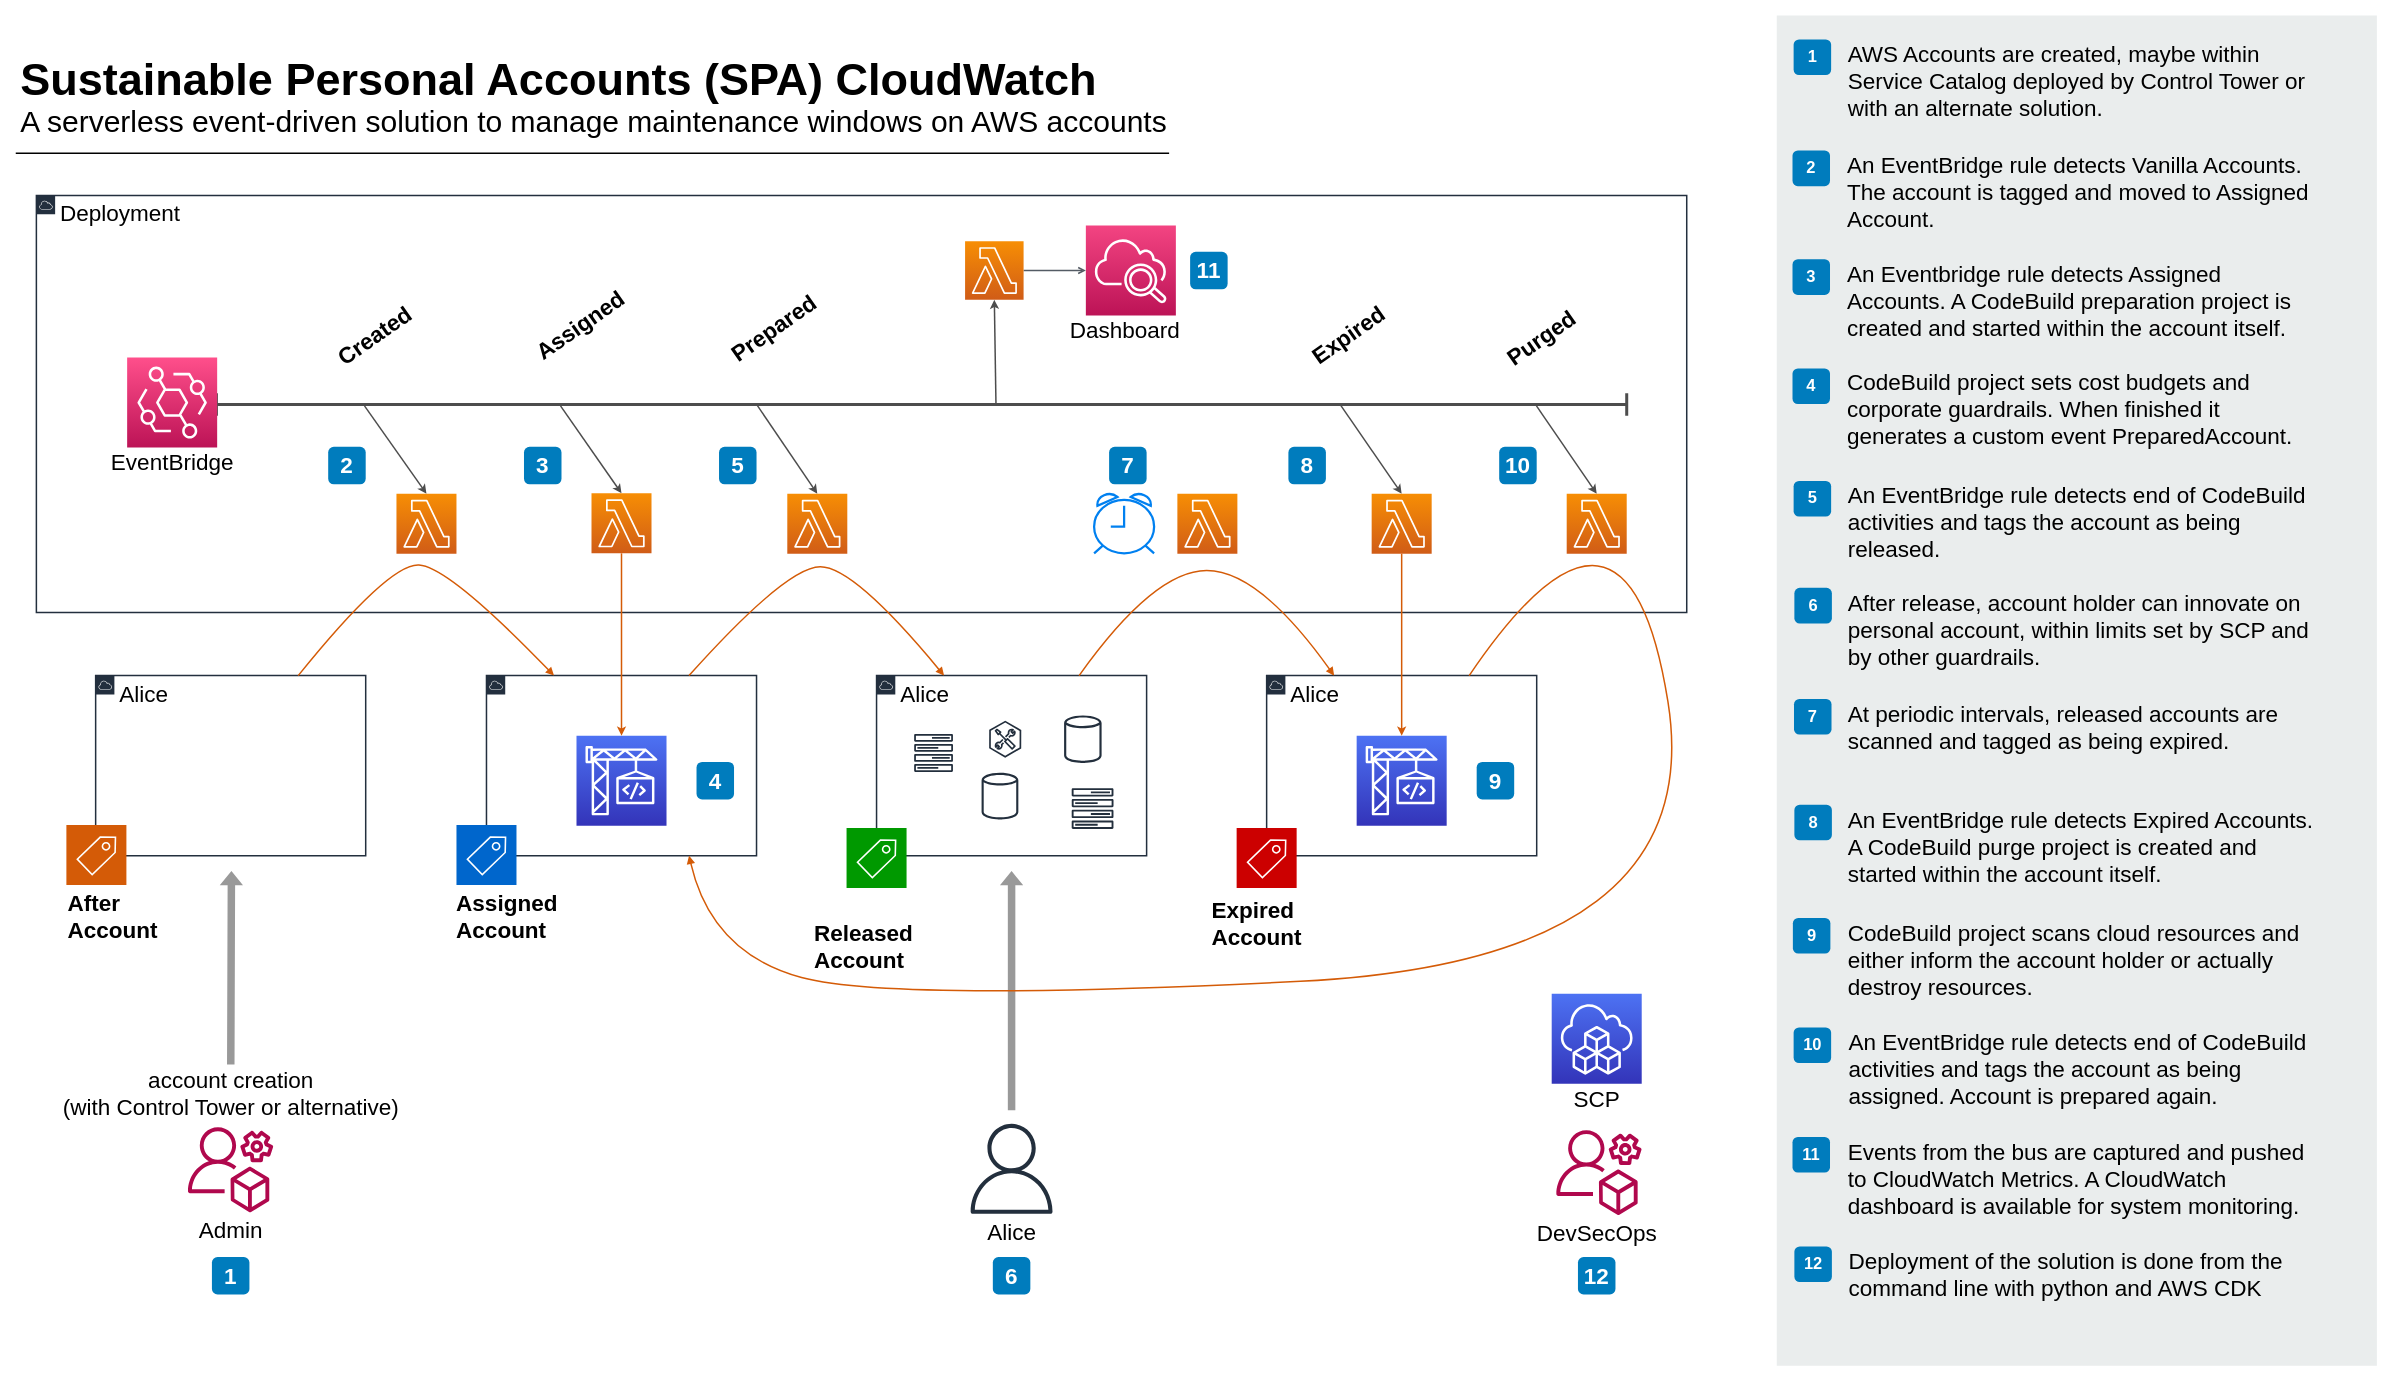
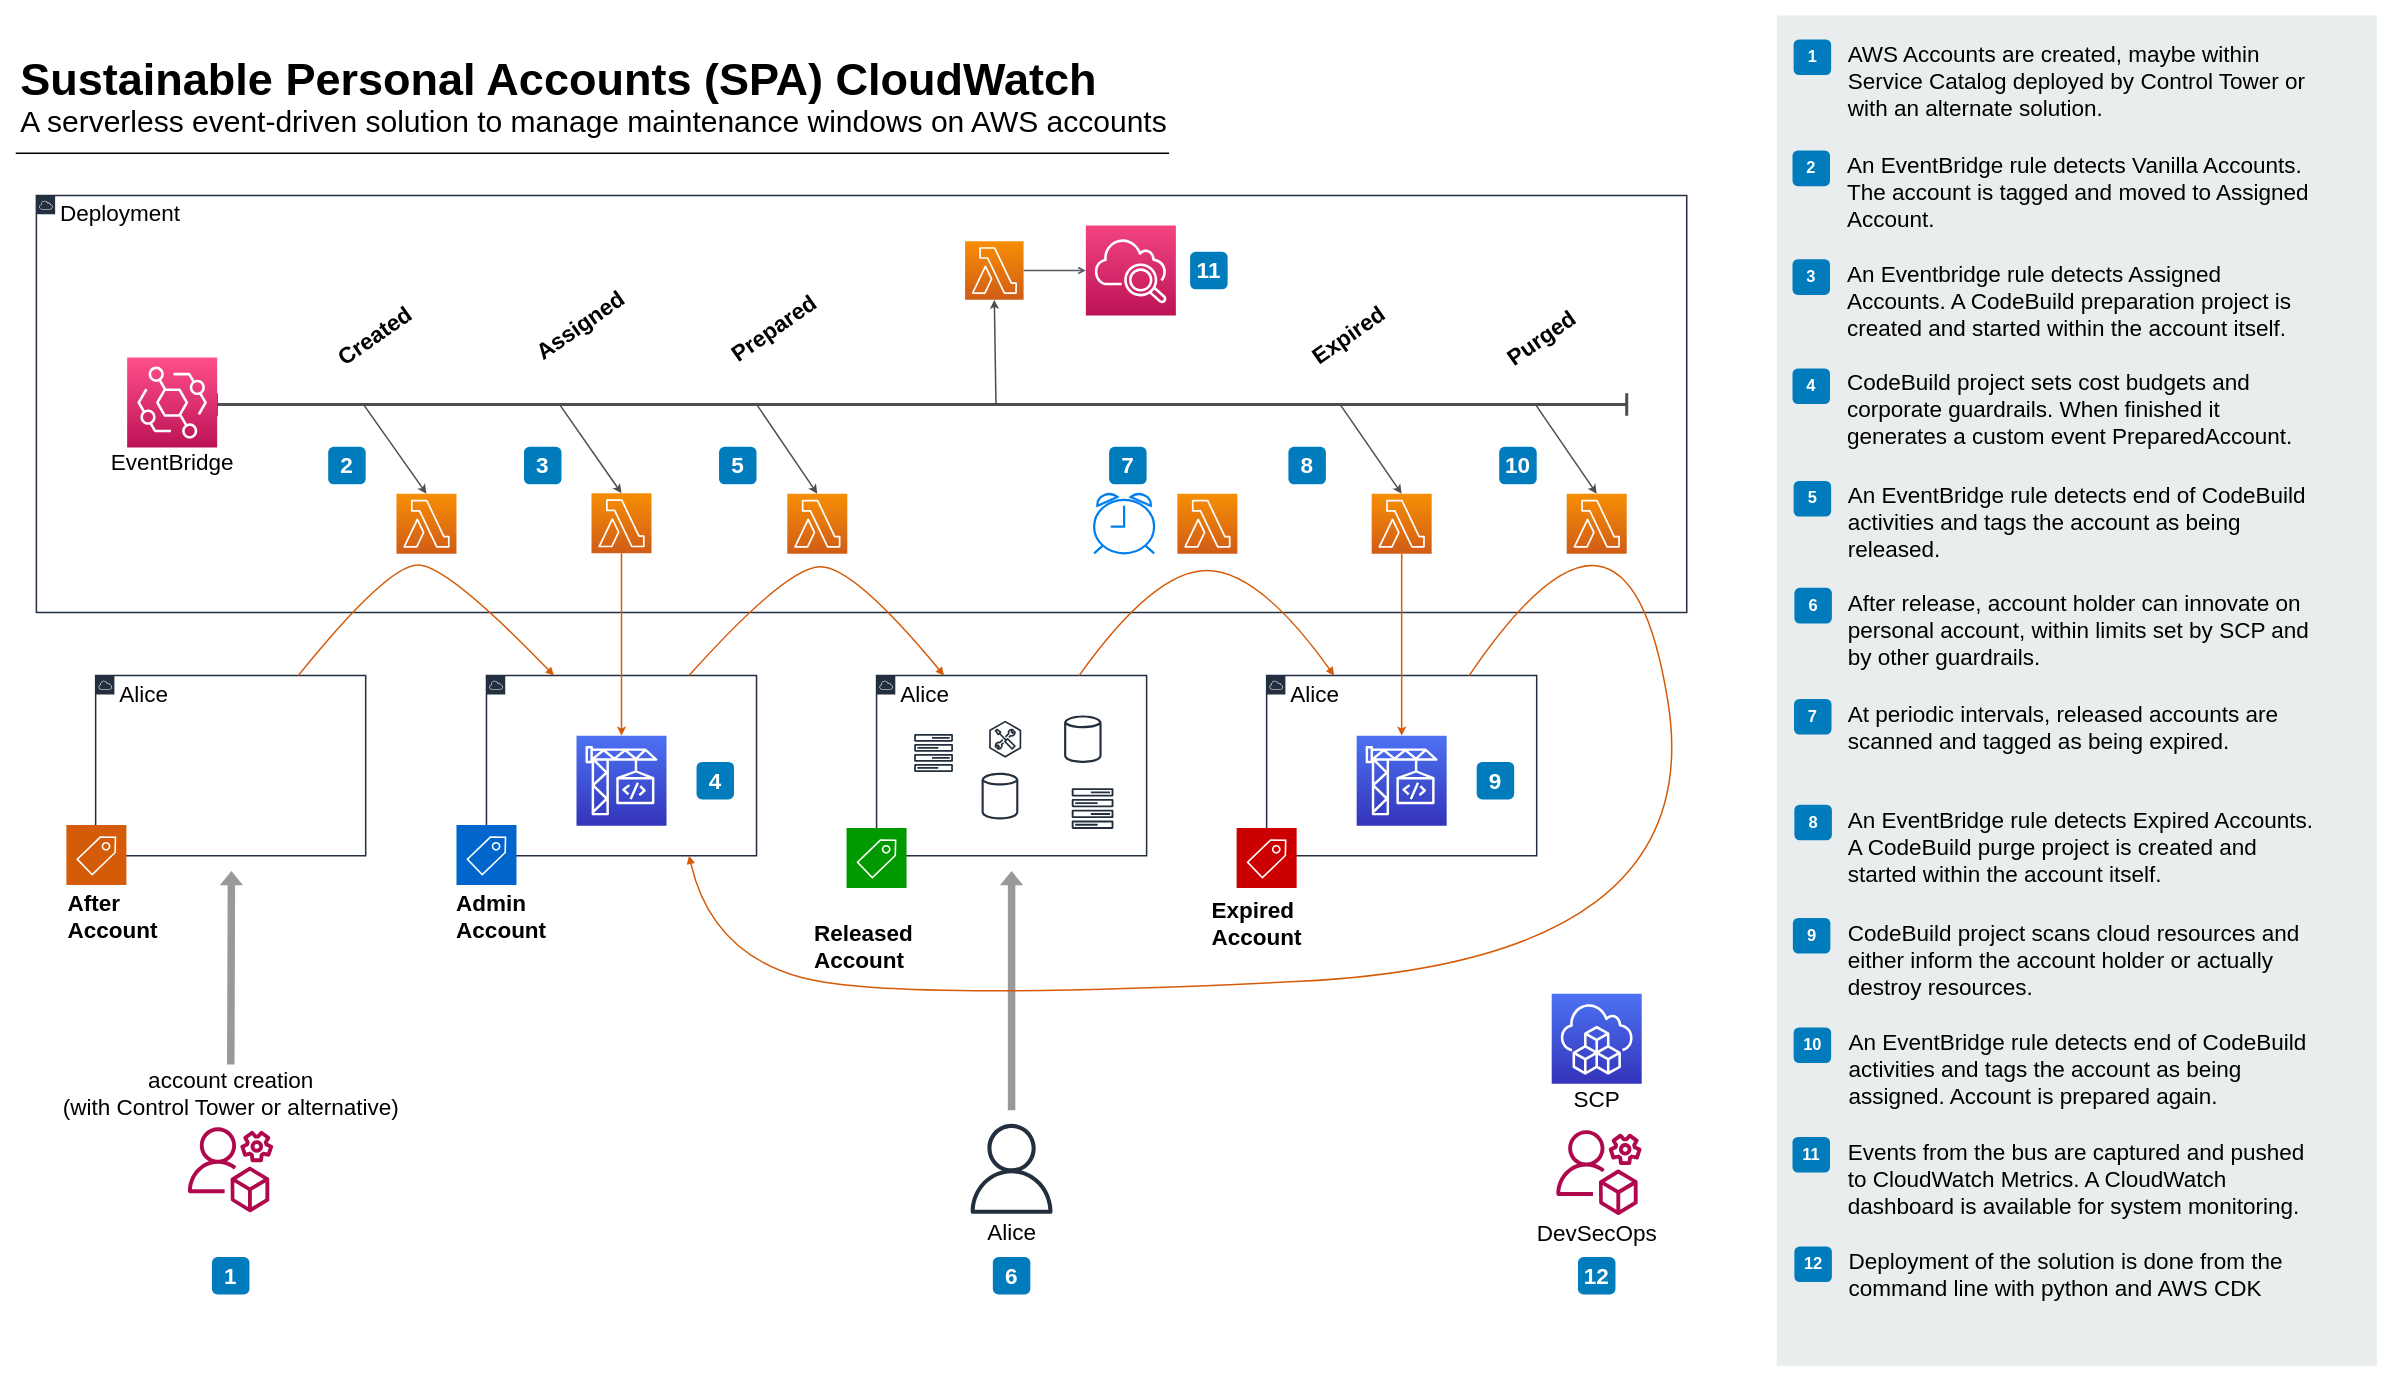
node "Dashboard": removed
node "AssignedAccount": label "AssignedAccount" -> "AdminAccount"
node "Admin": removed
